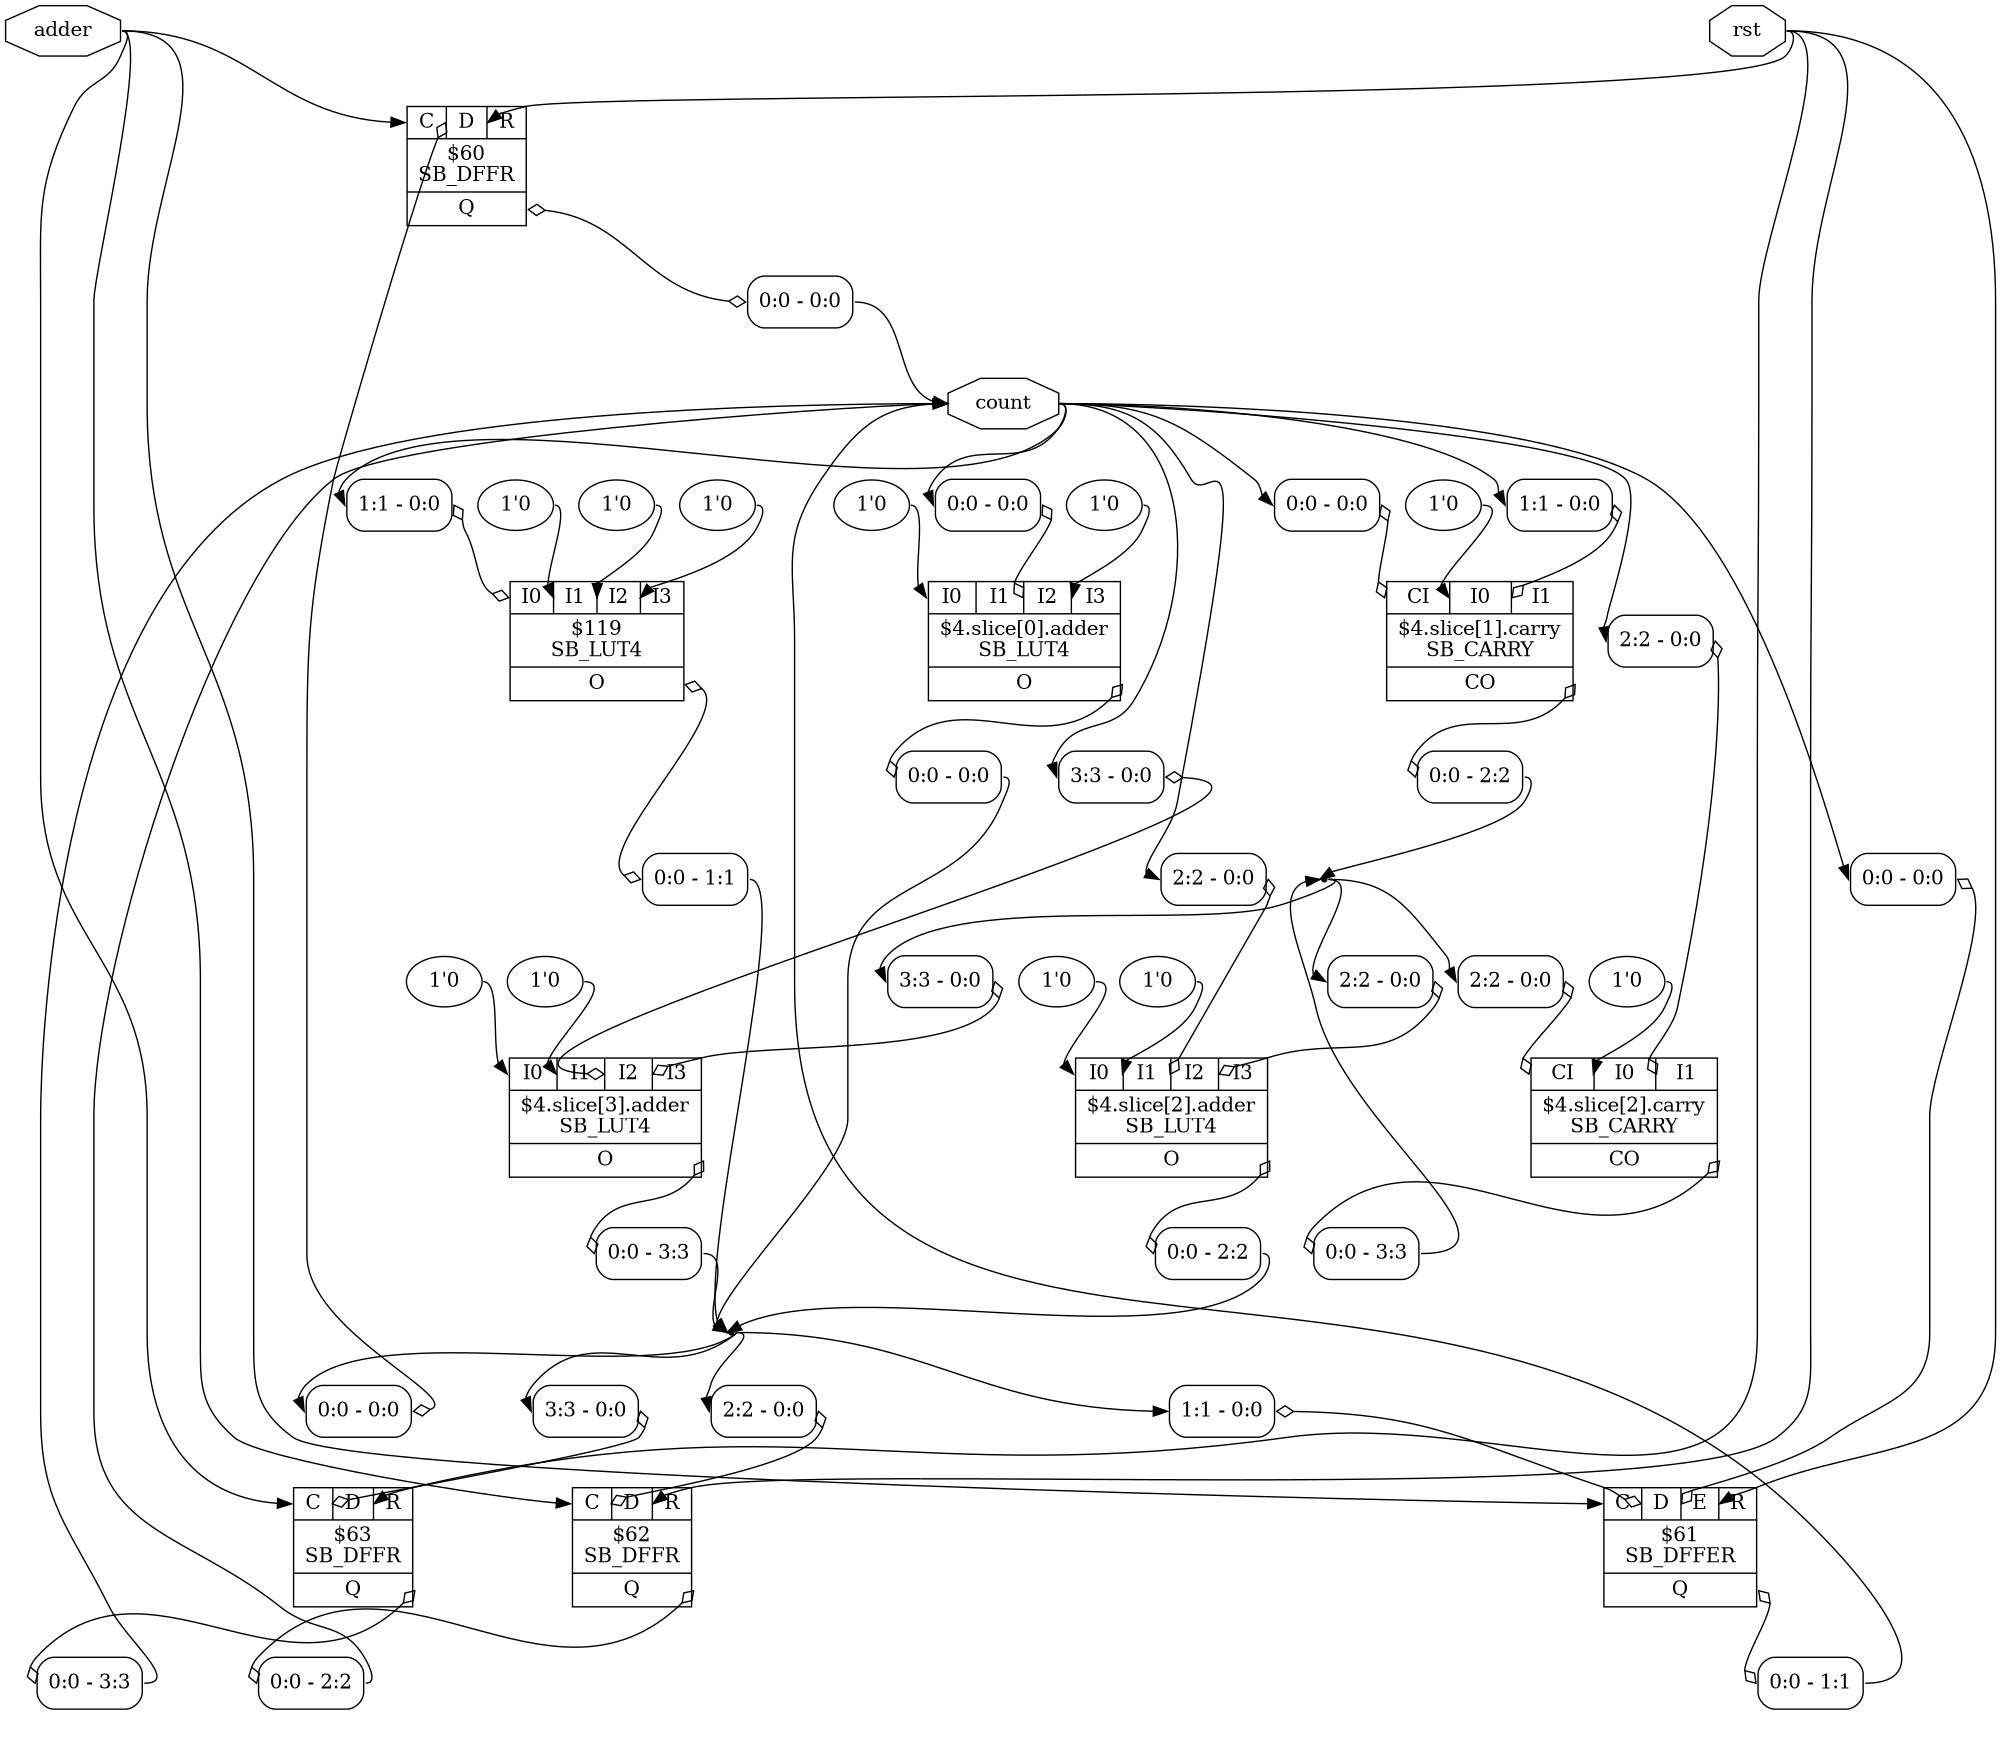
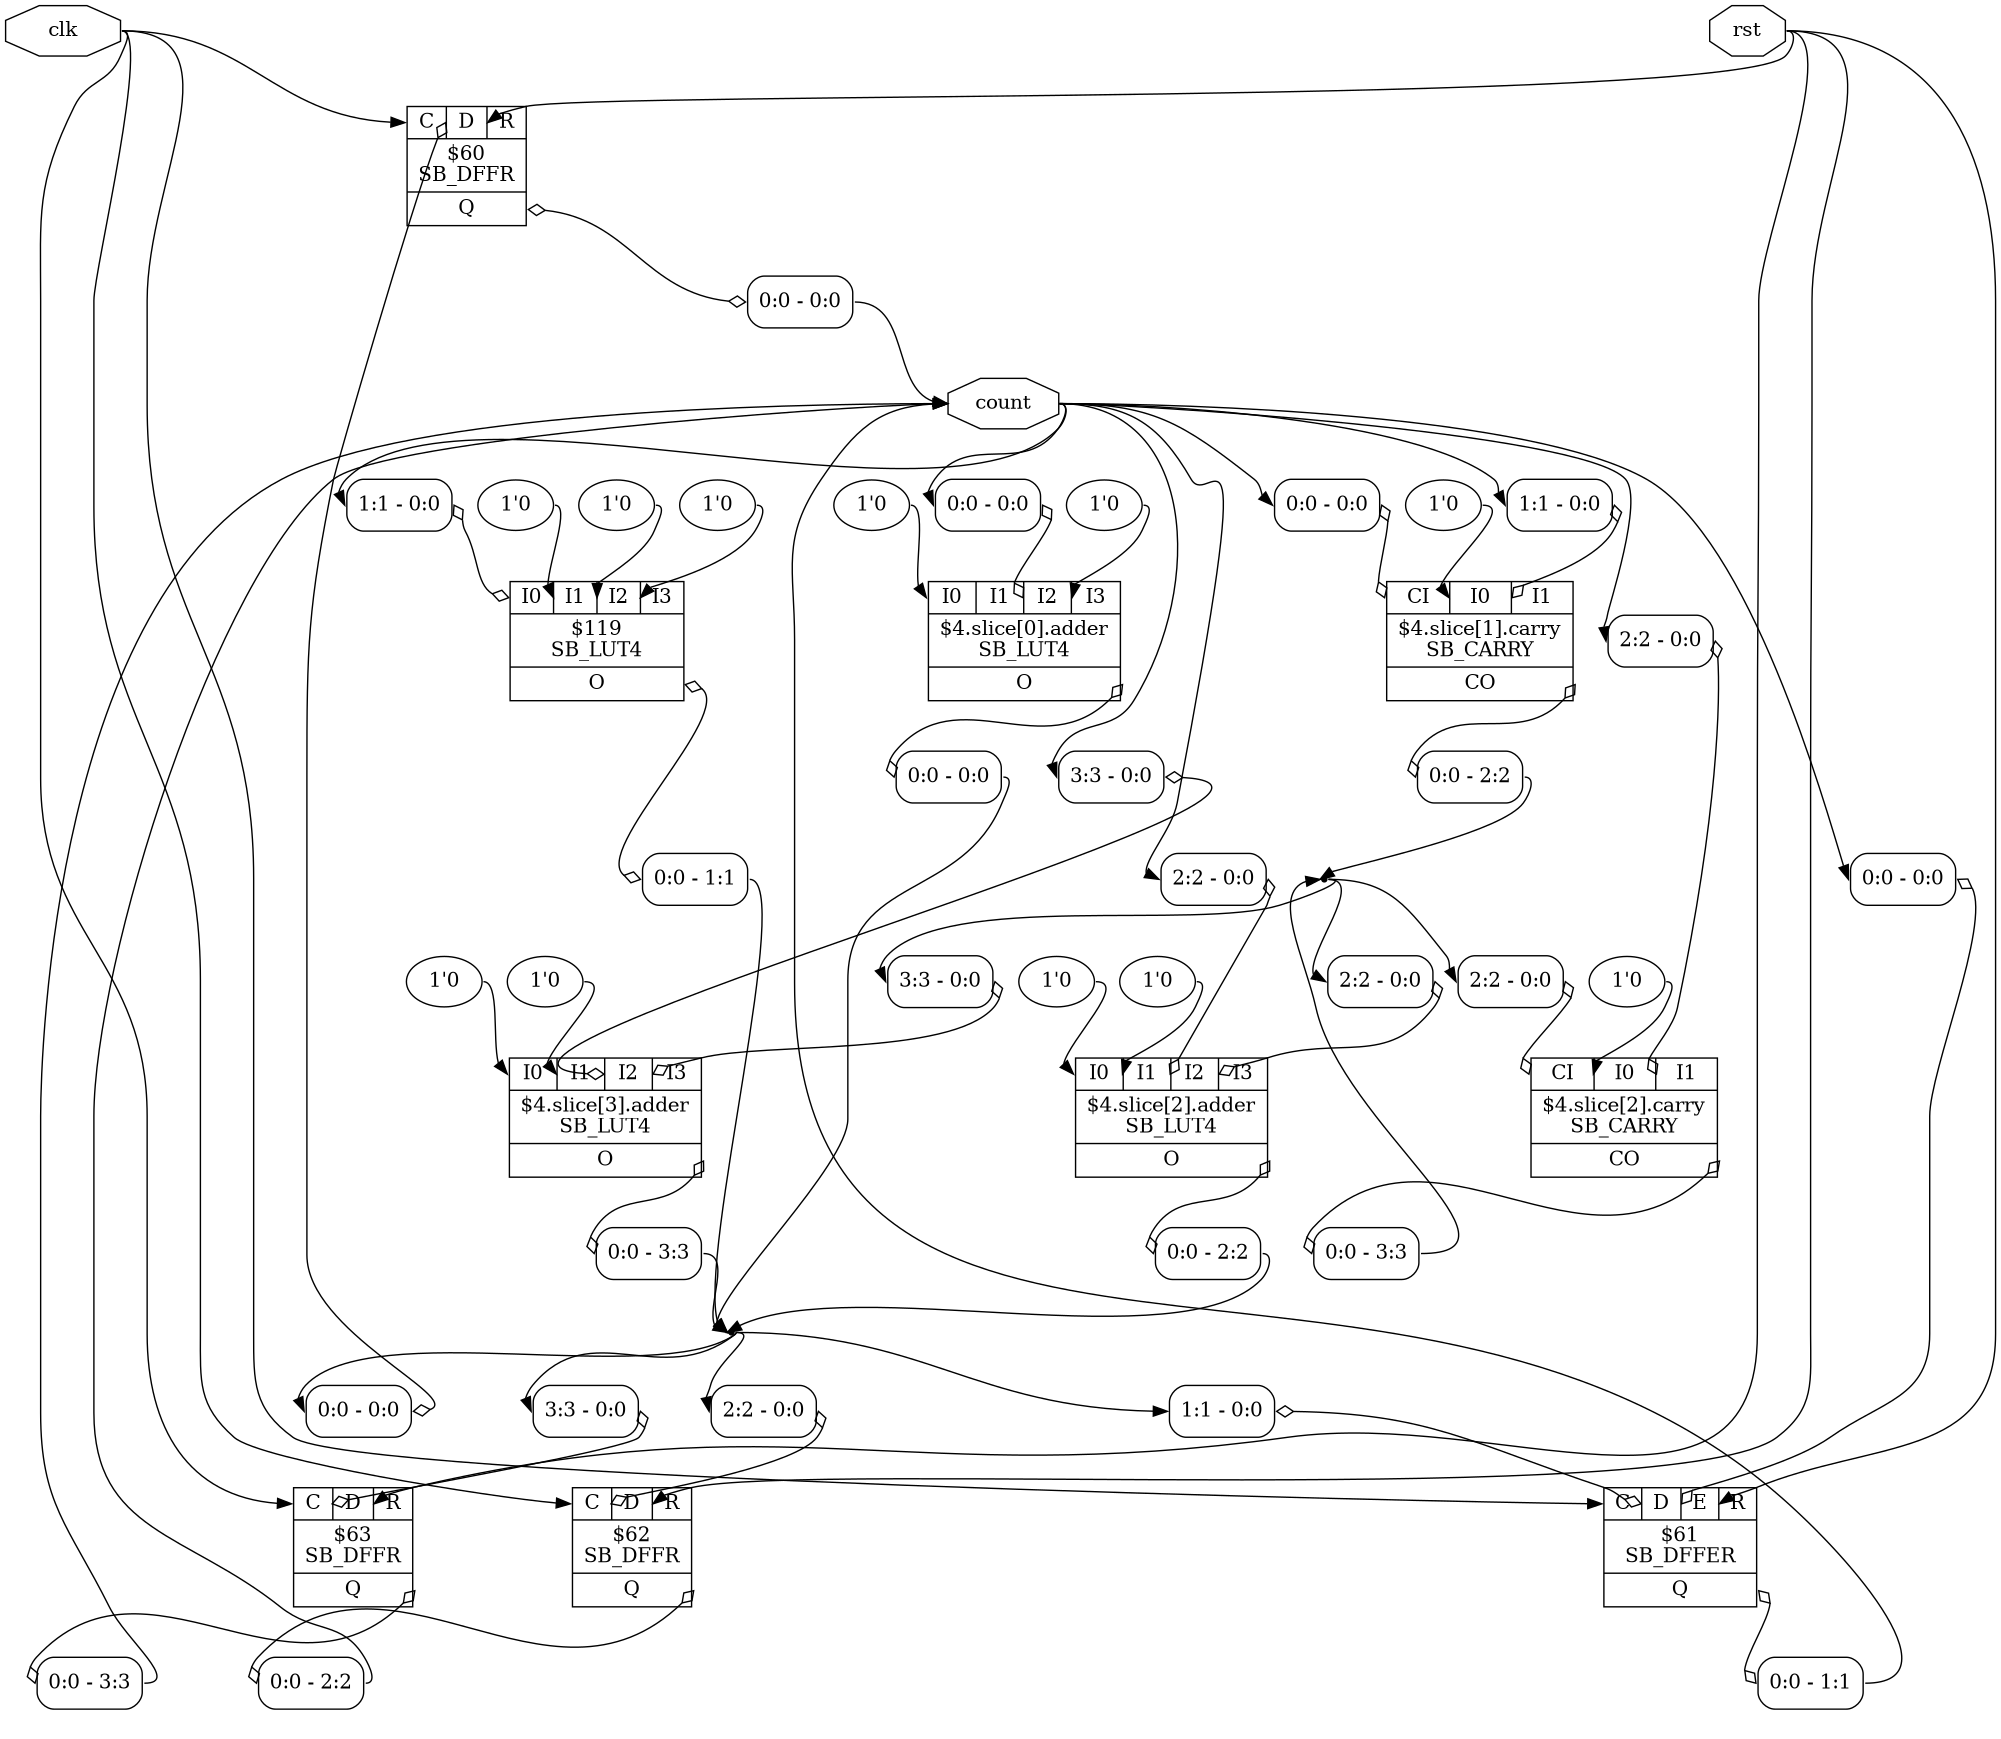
node "adder": label "adder" -> "clk"
